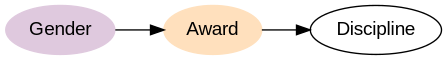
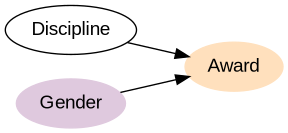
edge "Award" -> "Discipline": reversed
